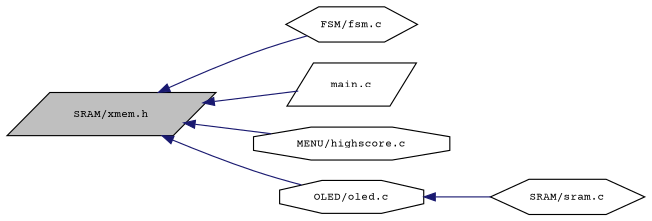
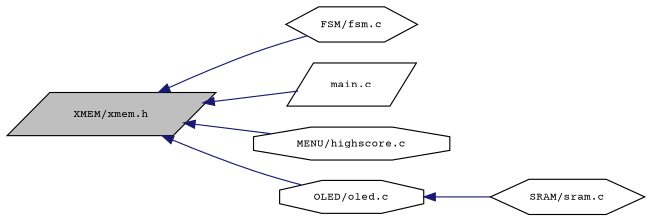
node "SRAM/xmem.h": label "SRAM/xmem.h" -> "XMEM/xmem.h"
